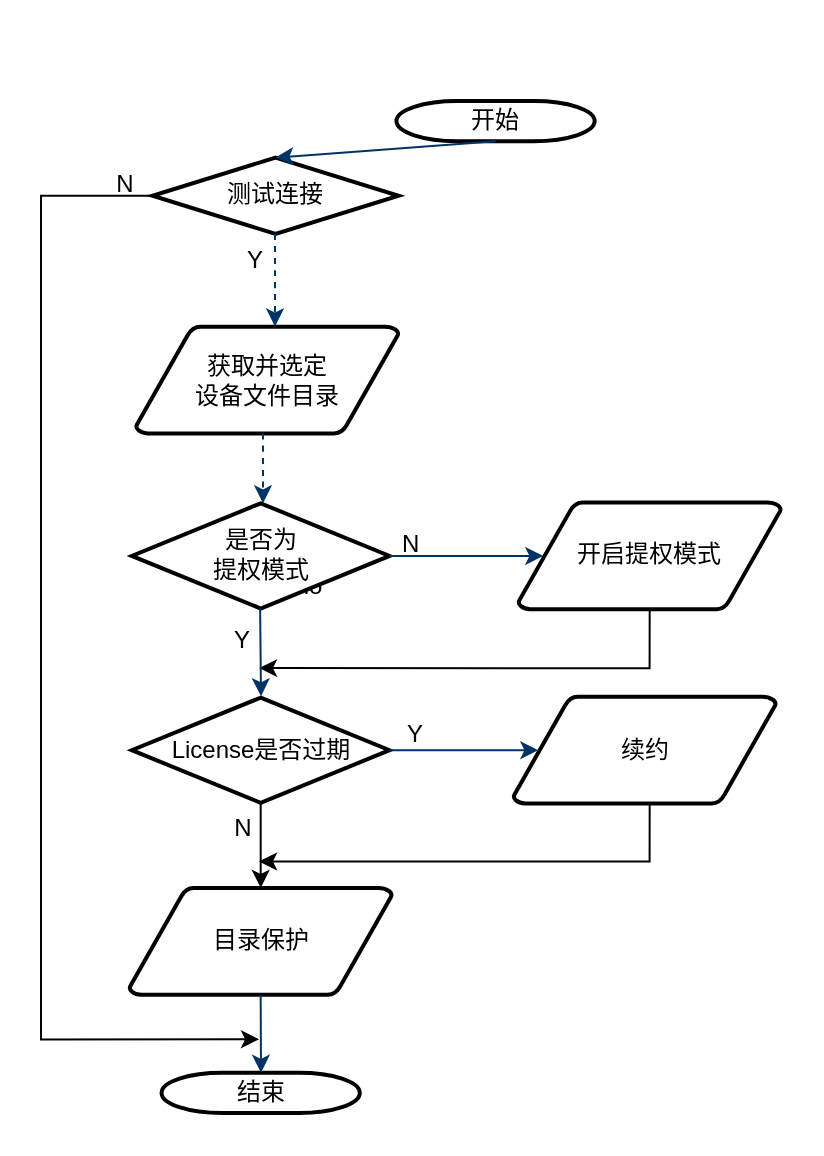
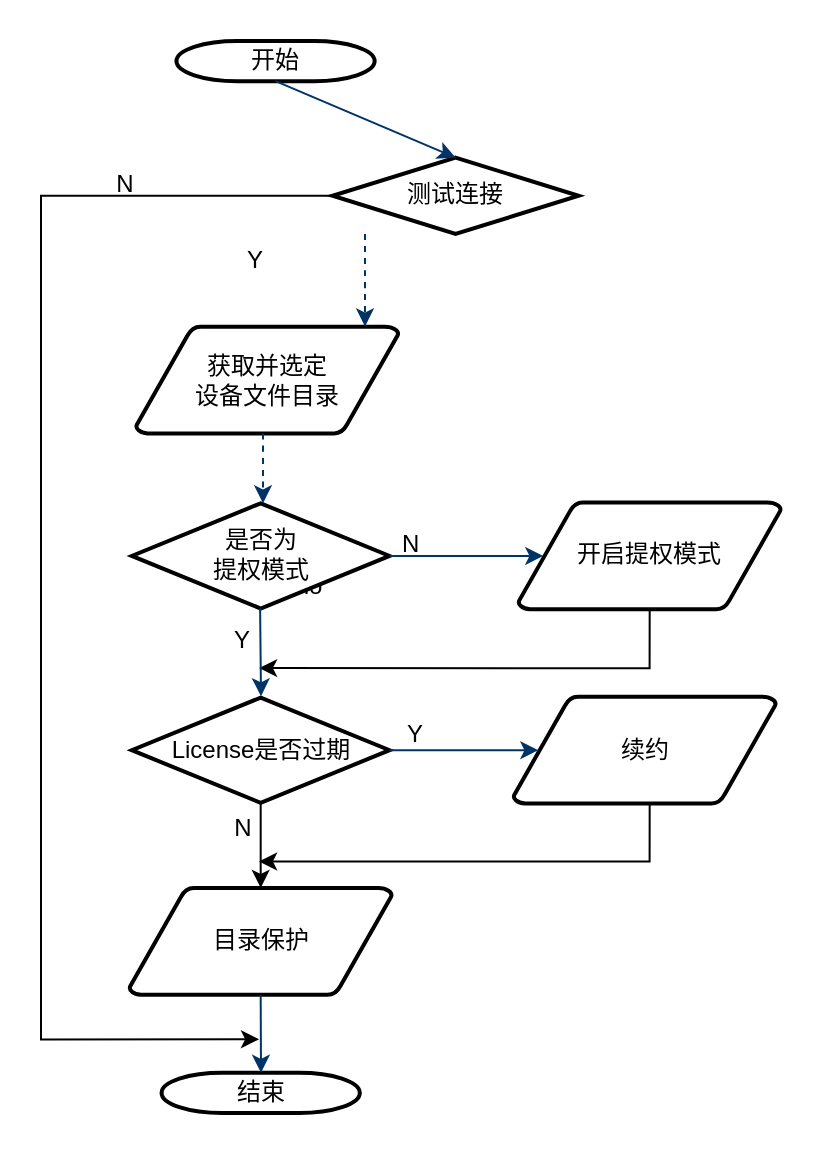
node "开始": moved (496, 121) -> (276, 61)
node "测试连接": moved (276, 196) -> (456, 196)
